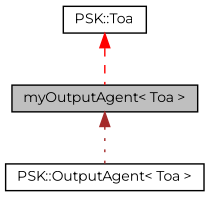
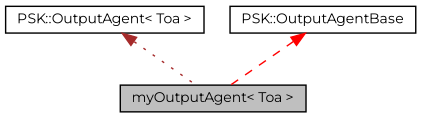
node "PSK::Toa": label "PSK::Toa" -> "PSK::OutputAgentBase"
edge "PSK::OutputAgent< Toa >" -> "myOutputAgent< Toa >": reversed
